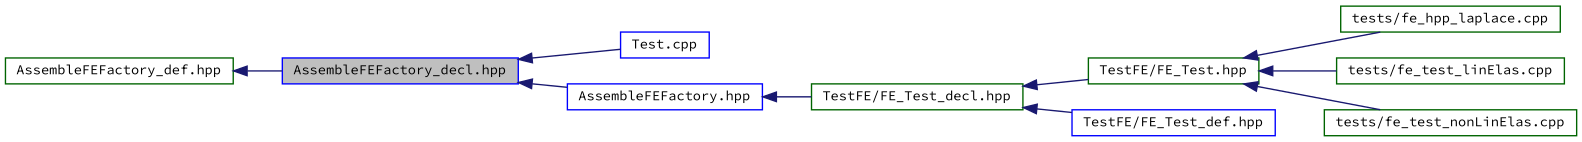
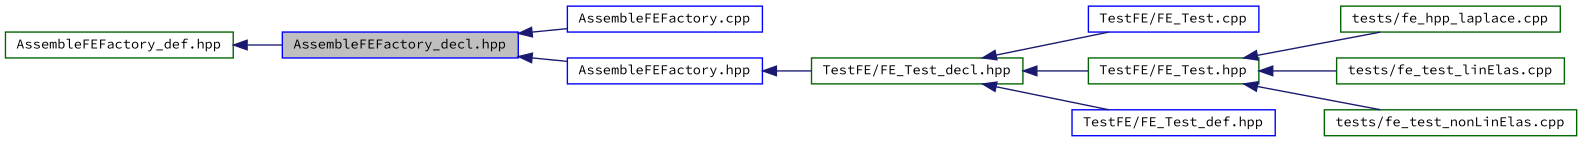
node "TestFE/FE_Test.cpp": added
node "Test.cpp": label "Test.cpp" -> "AssembleFEFactory.cpp"
